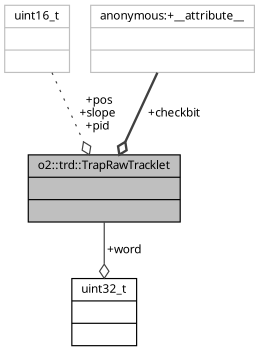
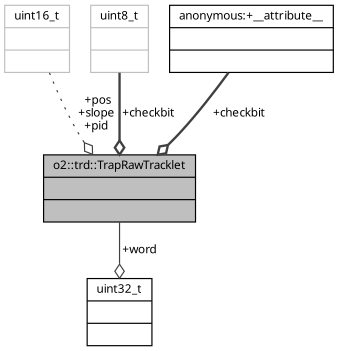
node "uint8_t": added
node "anonymous:+__attribute__": color grey75 -> black
